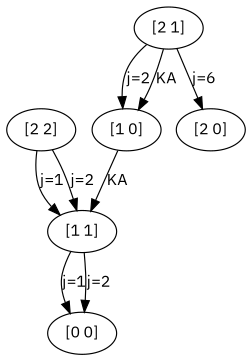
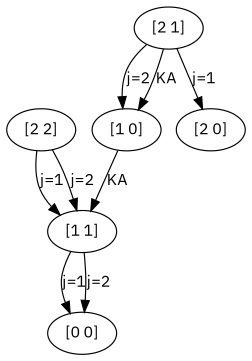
edge "[2 1]" -> "[2 0]": label "j=6" -> "j=1"
